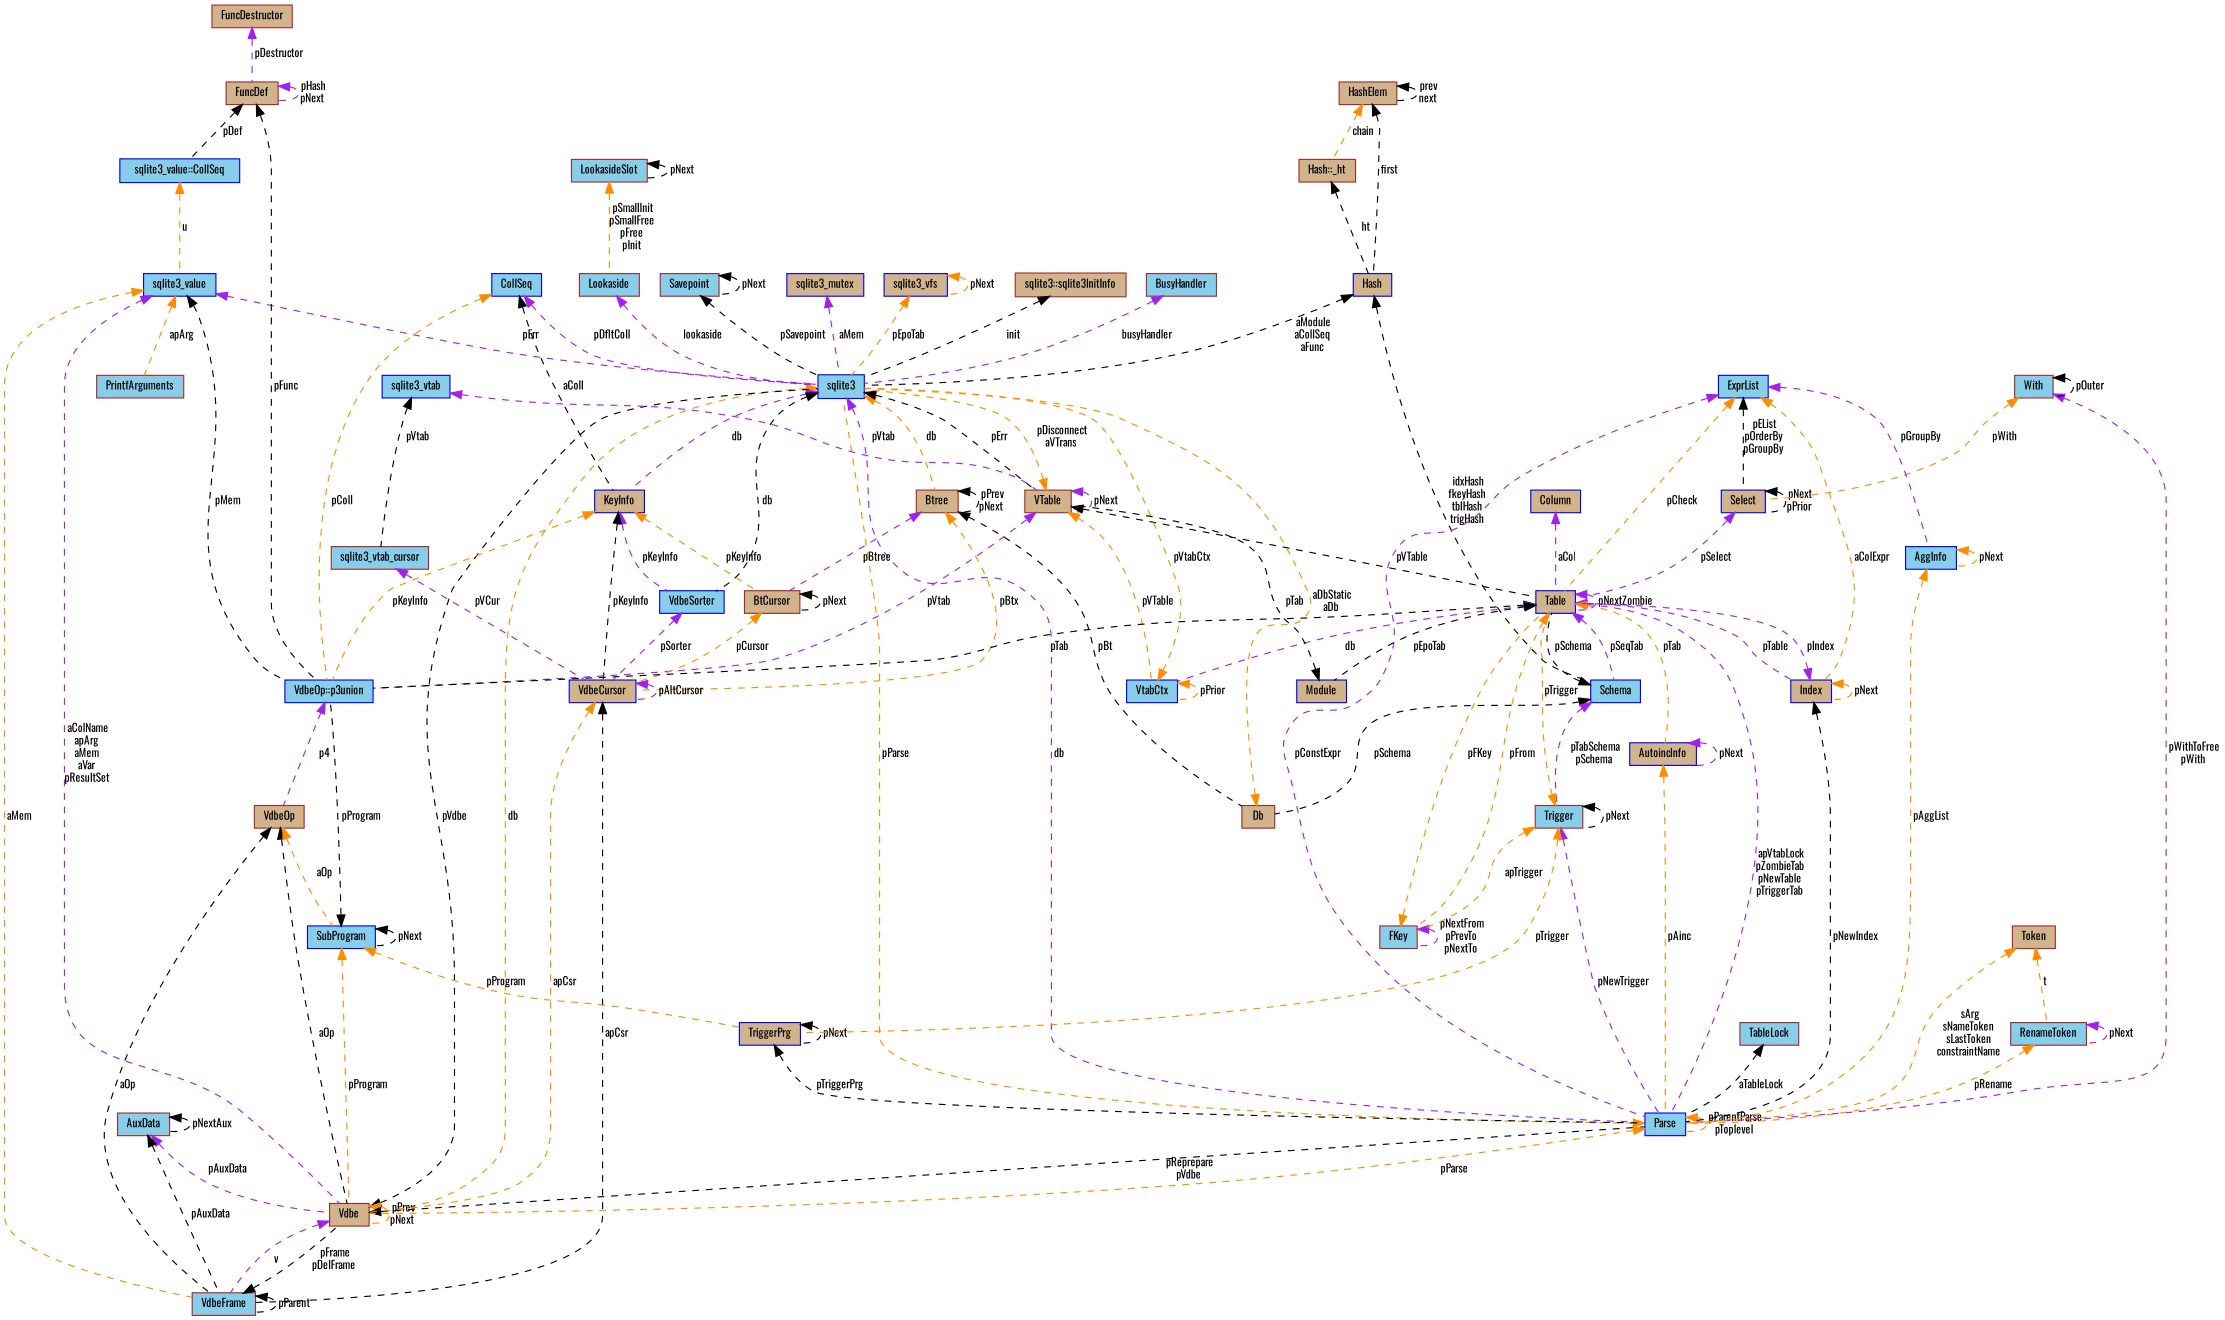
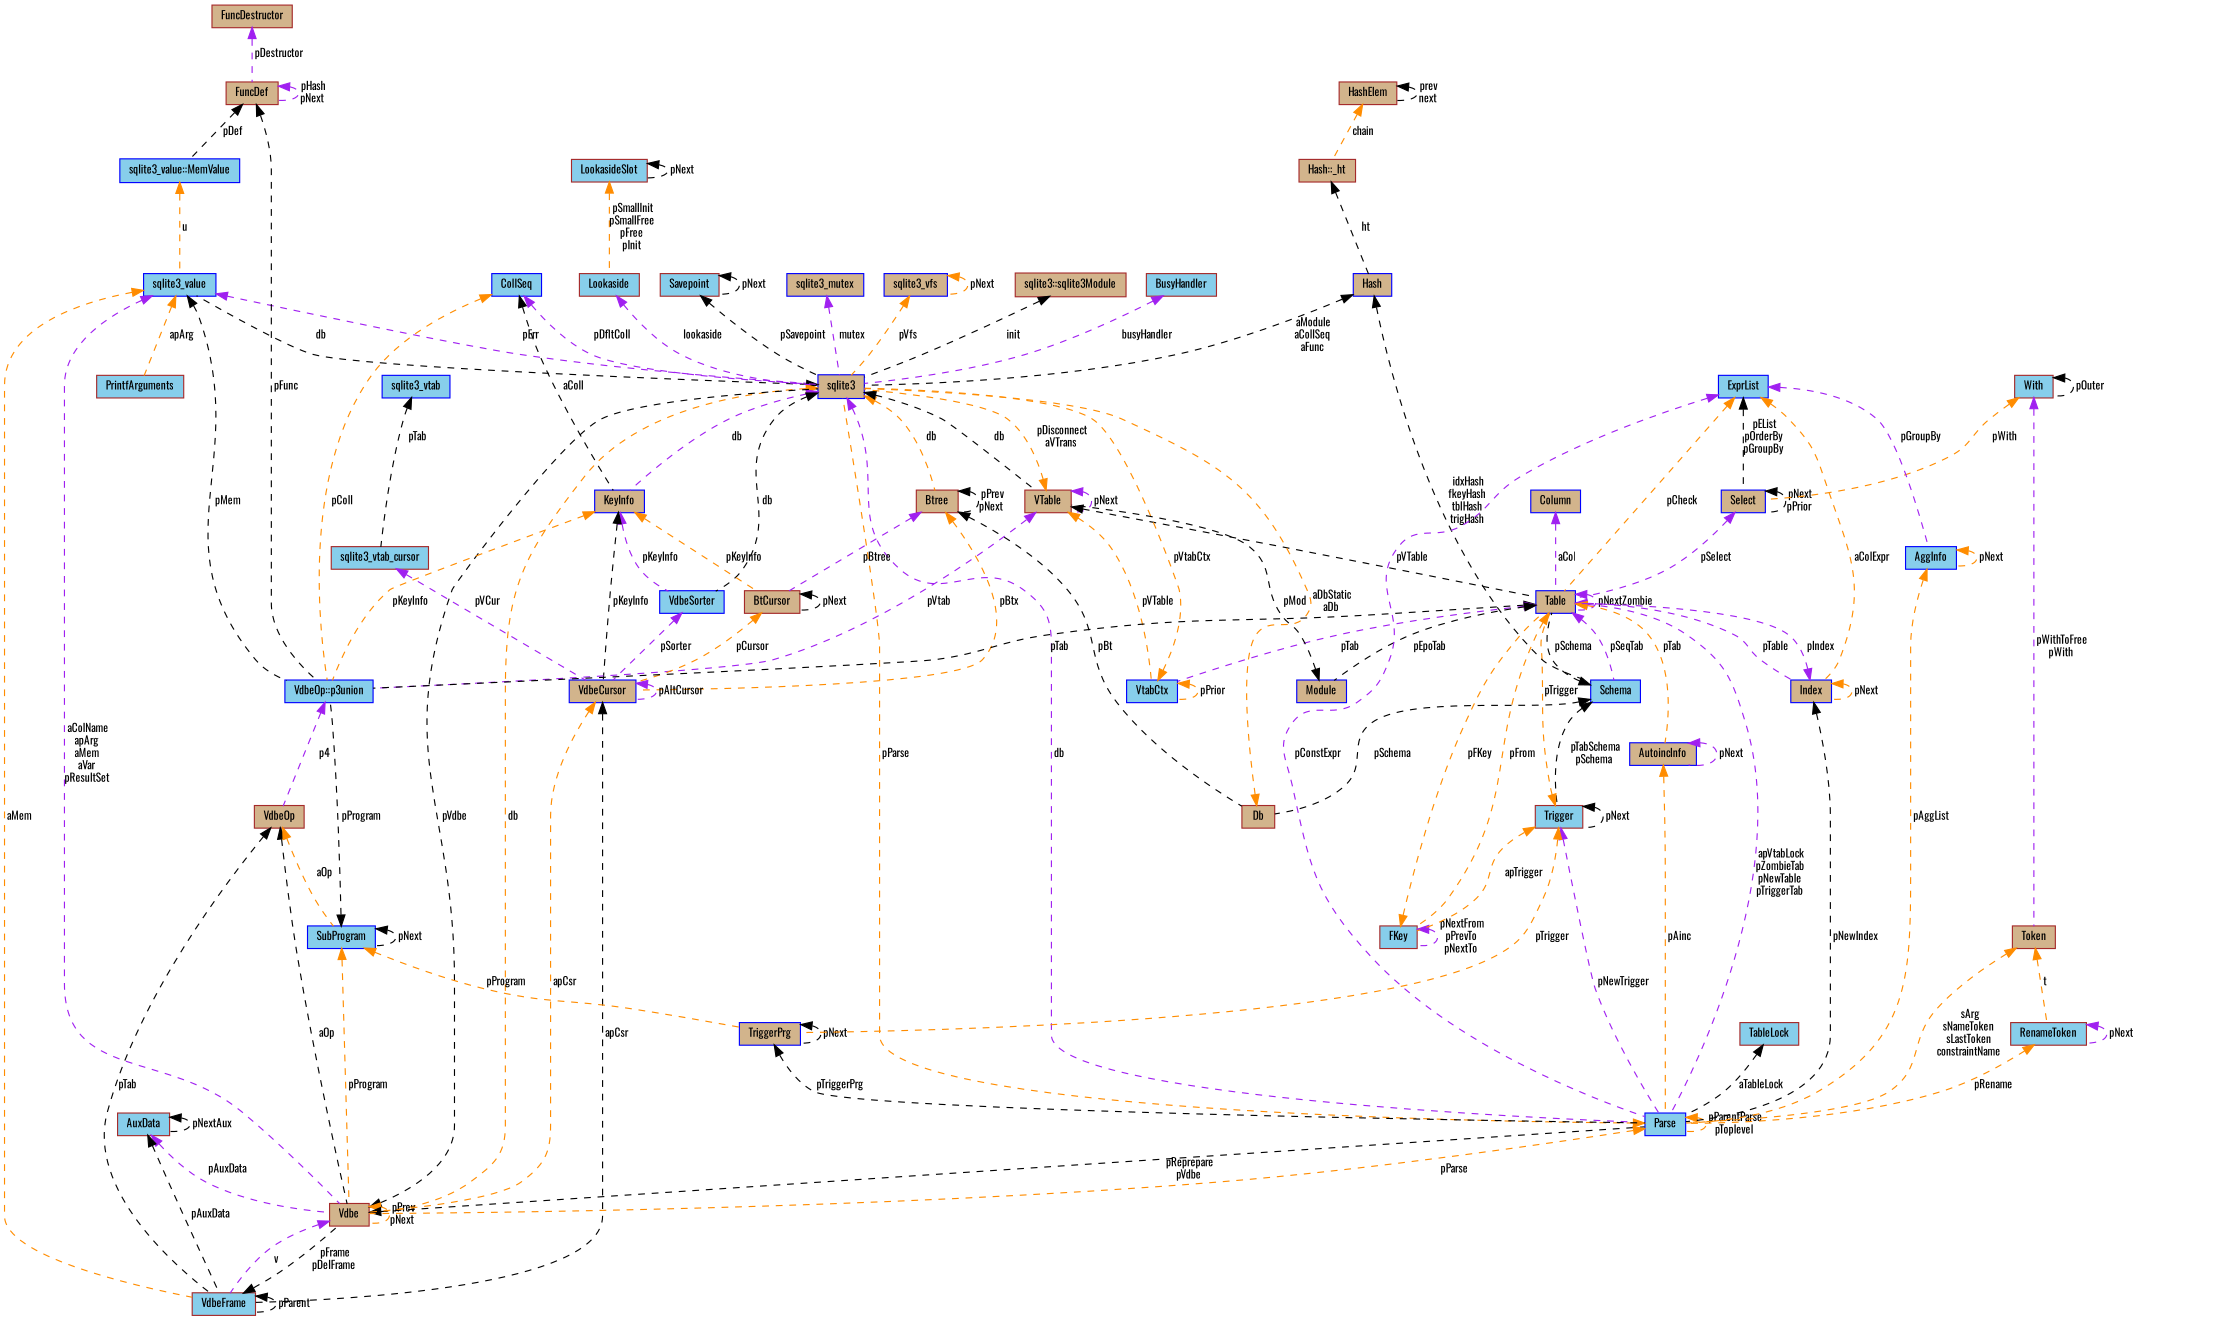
node "sqlite3_value::CollSeq": label "sqlite3_value::CollSeq" -> "sqlite3_value::MemValue"
edge "Hash" -> "HashElem": removed, label "first"
node "sqlite3::sqlite3InitInfo": label "sqlite3::sqlite3InitInfo" -> "sqlite3::sqlite3Module"
edge "sqlite3" -> "sqlite3_mutex": label " aMem" -> " mutex"
edge "sqlite3" -> "sqlite3_vfs": label " pEpoTab" -> " pVfs"
edge "sqlite3_value" -> "sqlite3": added, label "db"
node "sqlite3": fillcolor skyblue -> tan
edge "VTable" -> "sqlite3_vtab": removed, label "pVtab"
edge "sqlite3_vtab_cursor" -> "sqlite3_vtab": label " pVtab" -> " pTab"
edge "VTable" -> "sqlite3": label " pErr" -> " db"
edge "VTable" -> "Module": label " pTab" -> " pMod"
edge "VtabCtx" -> "Table": label " db" -> " pTab"
edge "Trigger" -> "Schema": color purple -> black
edge "Parse" -> "With": now "Token" -> "With"
edge "VdbeFrame" -> "VdbeOp": label " aOp" -> " pTab"
